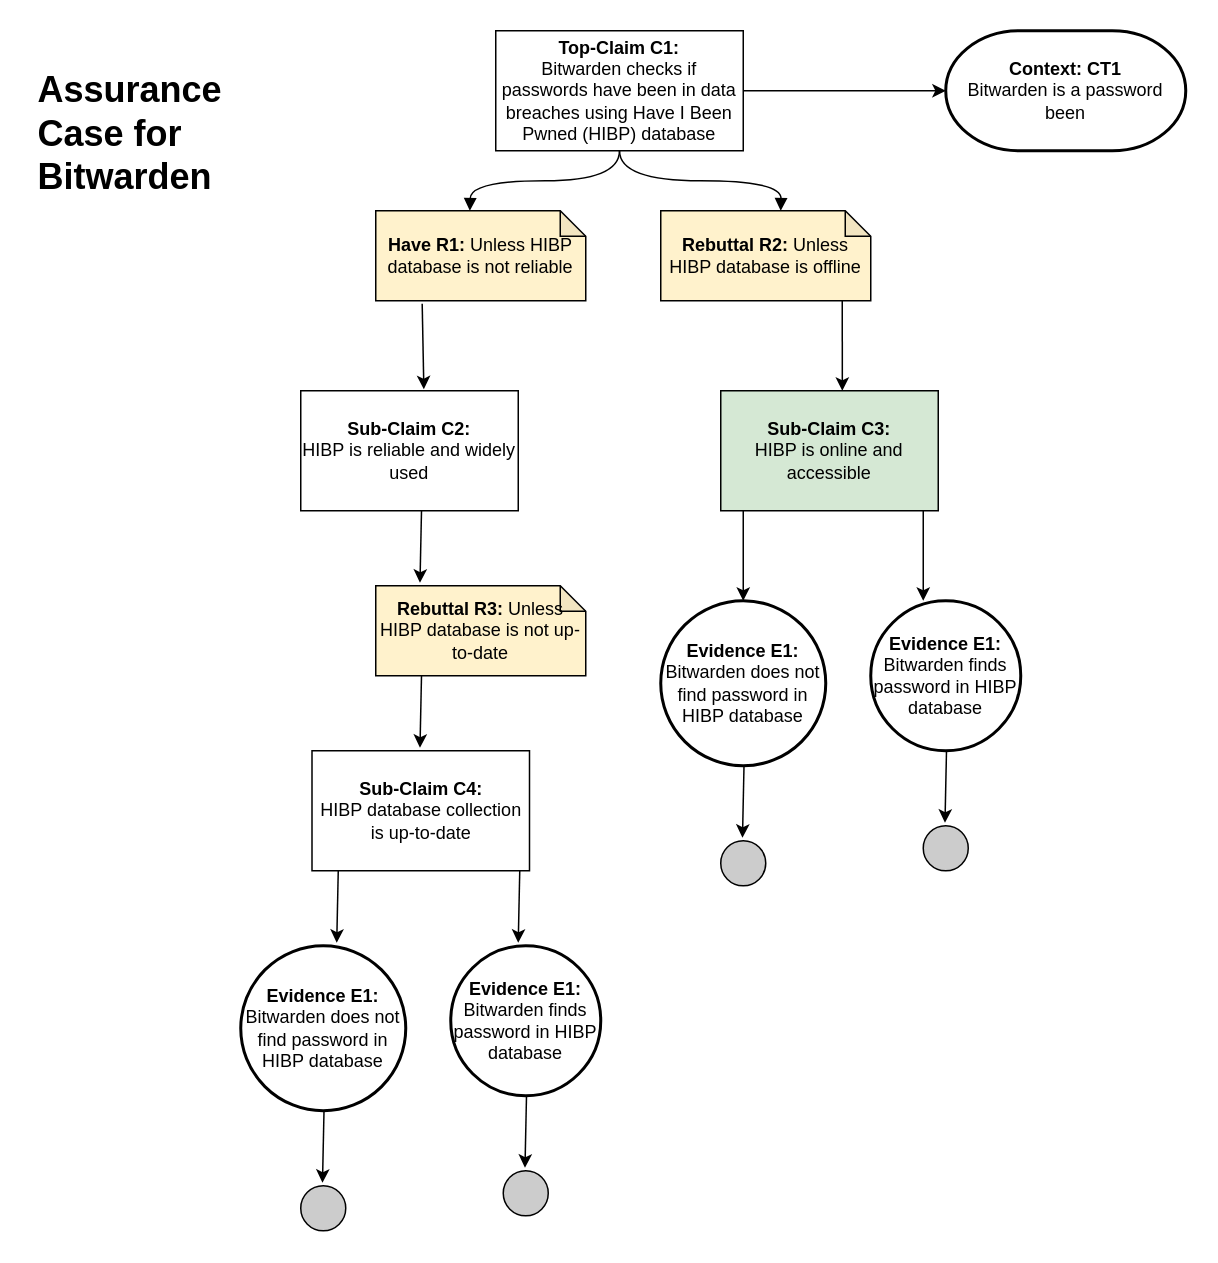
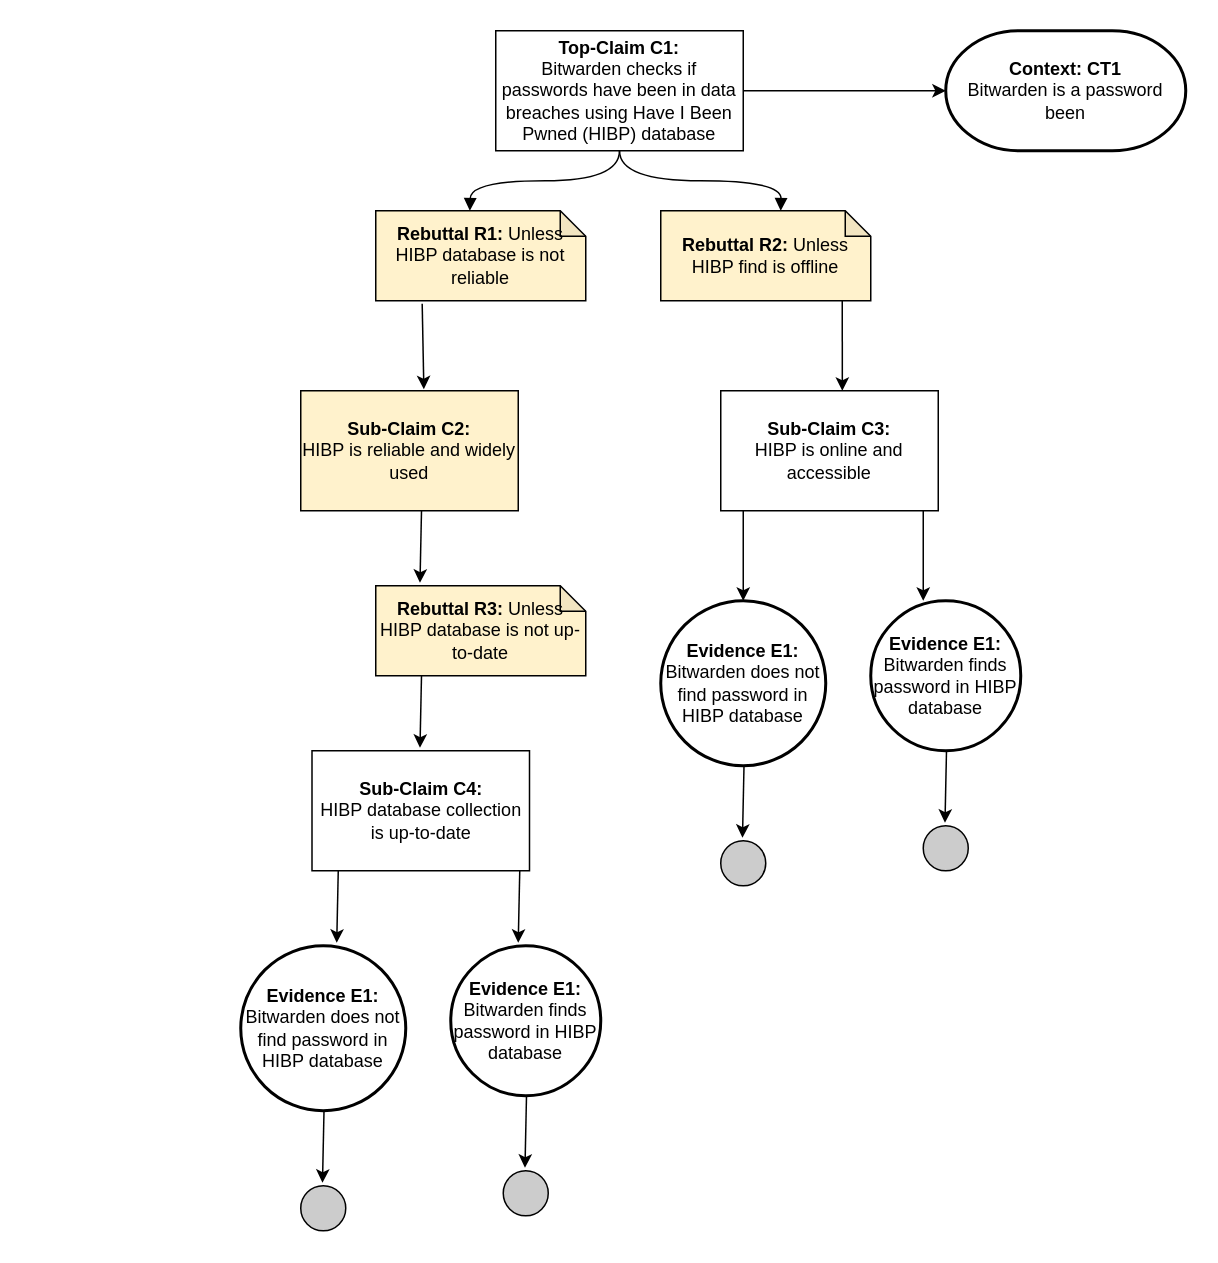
node "Assurance Case for Bitwarden": removed
node "Have R1: Unless HIBP database is not reliable": label "Have R1: Unless HIBP database is not reliable" -> "Rebuttal R1: Unless HIBP database is not reliable"
node "Rebuttal R2: Unless HIBP database is offline": label "Rebuttal R2: Unless HIBP database is offline" -> "Rebuttal R2: Unless HIBP find is offline"
node "Sub-Claim C2: HIBP is reliable and widely used": fillcolor #ffffff -> #fff2cc
node "Sub-Claim C3: HIBP is online and accessible": fillcolor #d5e8d4 -> #ffffff
